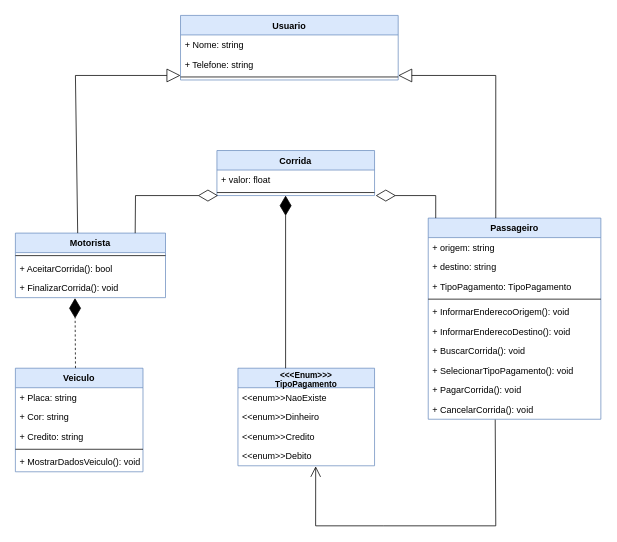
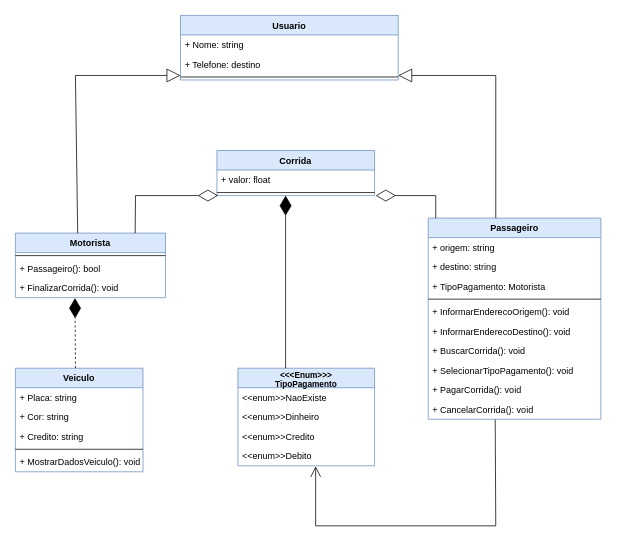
node "+ Telefone: string": label "+ Telefone: string" -> "+ Telefone: destino"
node "+ AceitarCorrida(): bool": label "+ AceitarCorrida(): bool" -> "+ Passageiro(): bool"
node "+ TipoPagamento: TipoPagamento": label "+ TipoPagamento: TipoPagamento" -> "+ TipoPagamento: Motorista"
